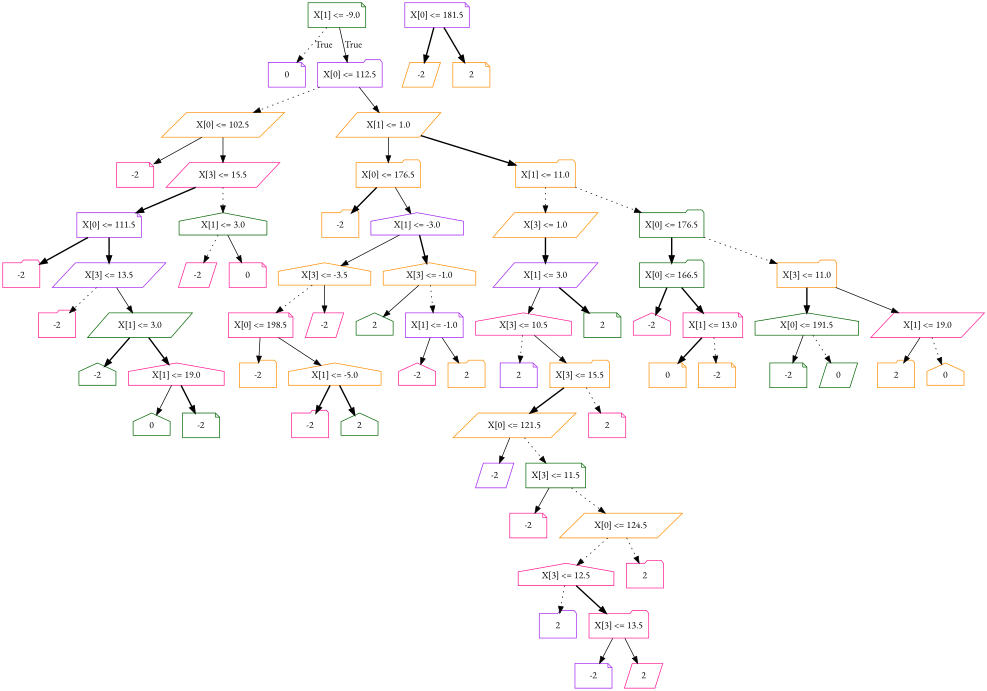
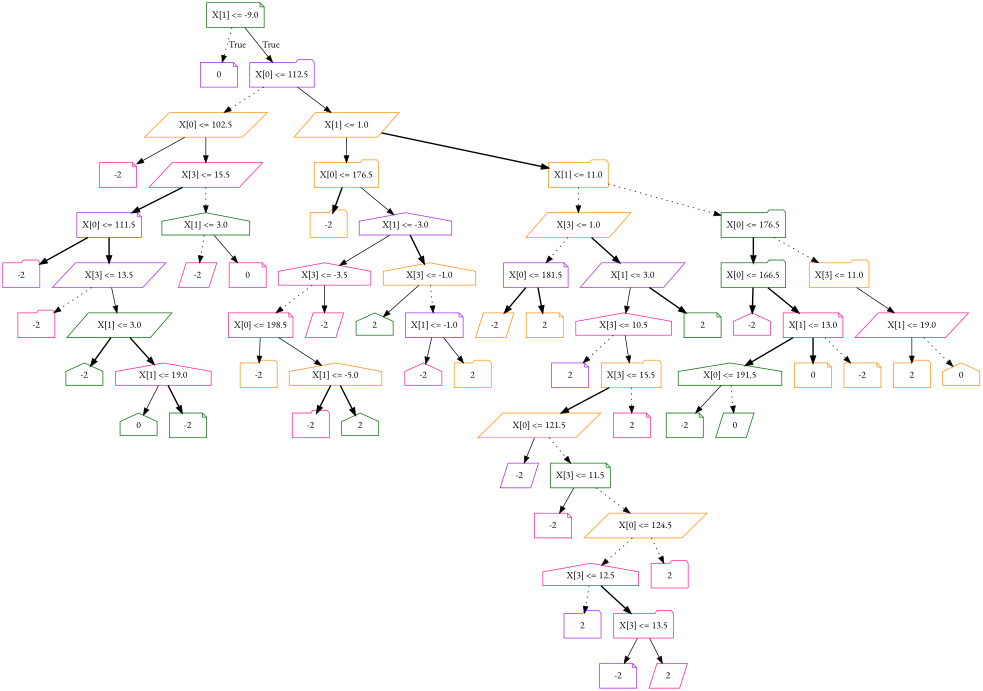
edge "X[3] <= 1.0" -> "X[0] <= 181.5": added
node "X[3] <= -3.5": color darkorange -> deeppink
edge "X[3] <= 11.0" -> "X[0] <= 191.5": now "X[1] <= 13.0" -> "X[0] <= 191.5"
